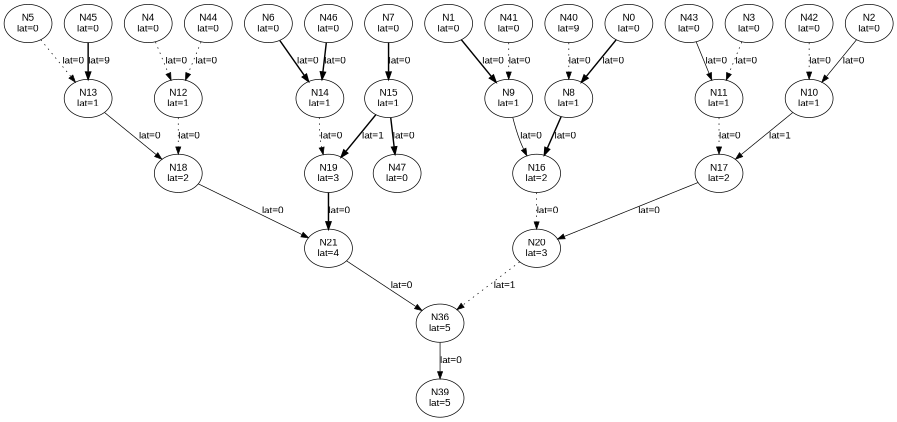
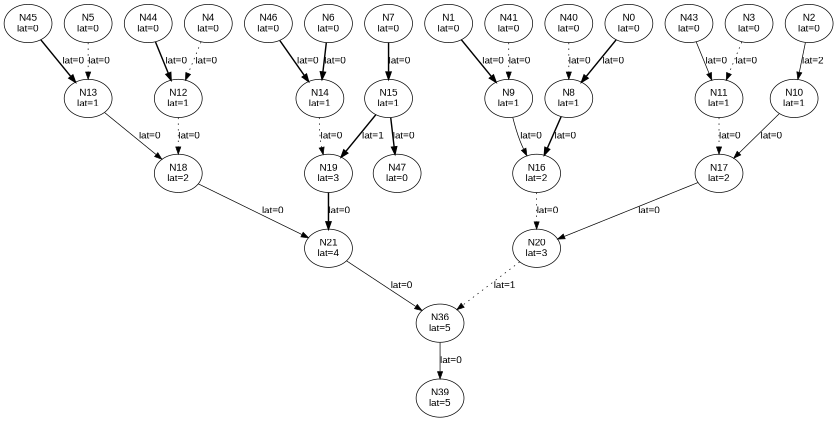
node "N40 lat=9": label "N40 lat=9" -> "N40 lat=0"
node "N42 lat=0": removed
edge "N44 lat=0" -> "N12 lat=1": style dotted -> bold
edge "N45 lat=0" -> "N13 lat=1": label "lat=9" -> "lat=0"
edge "N2 lat=0" -> "N10 lat=1": label "lat=0" -> "lat=2"
edge "N10 lat=1" -> "N17 lat=2": label "lat=1" -> "lat=0"
